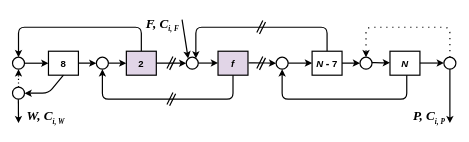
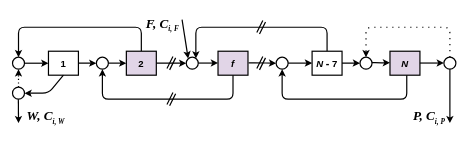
node "8": label "8" -> "1"
node "N": fillcolor #ffffff -> #e1d5e7
